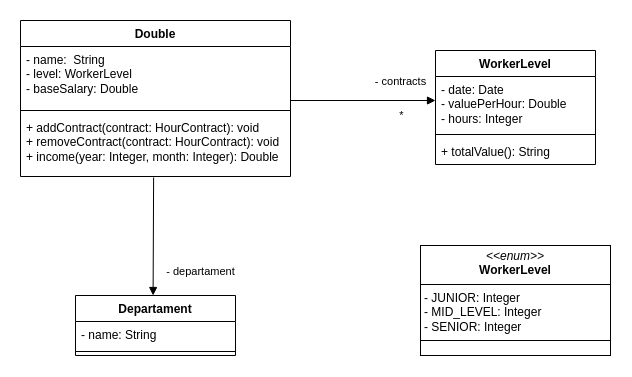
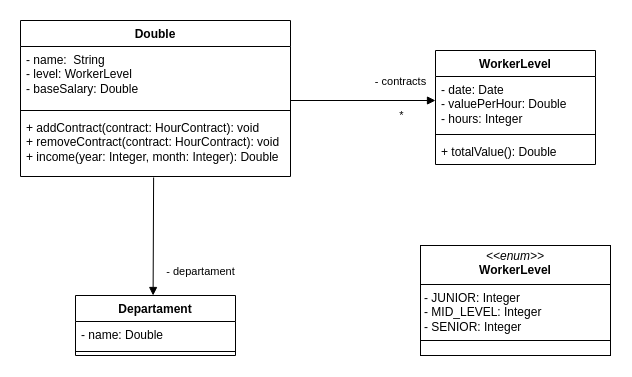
node "+ totalValue(): String": label "+ totalValue(): String" -> "+ totalValue(): Double"
node "- name: String": label "- name: String" -> "- name: Double"
